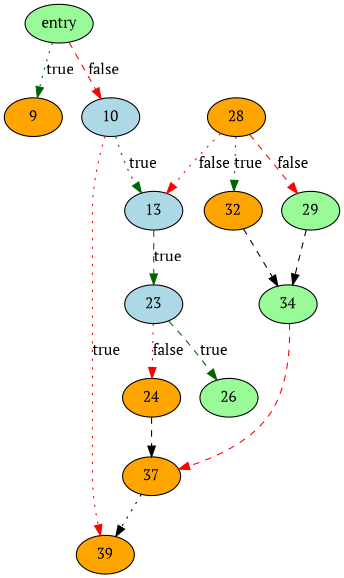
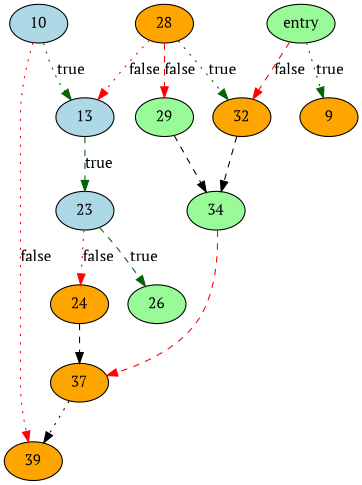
edge "entry" -> "10": now "entry" -> "32"
edge "10" -> "39": label "true" -> "false"
